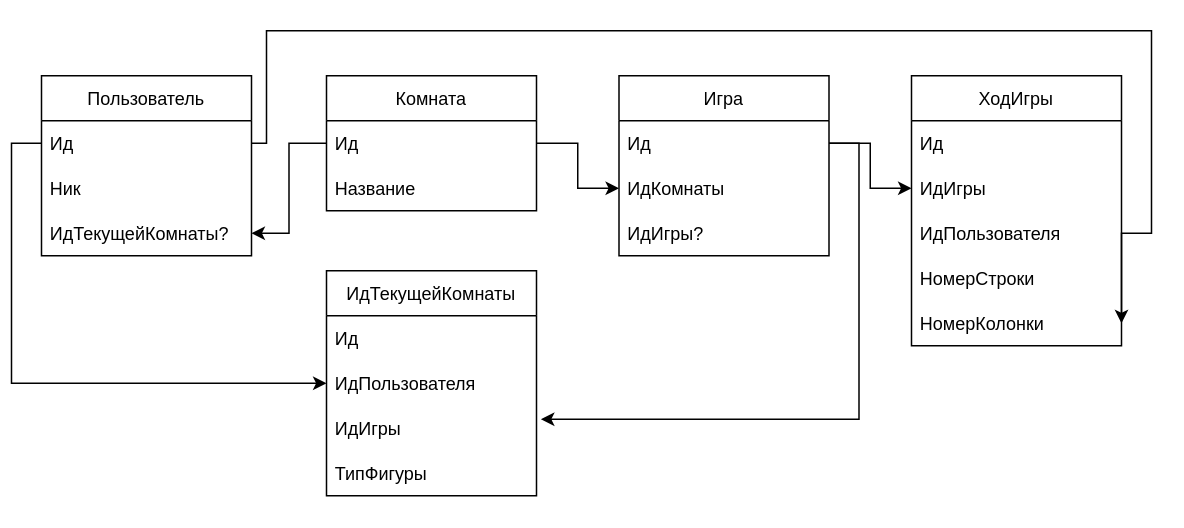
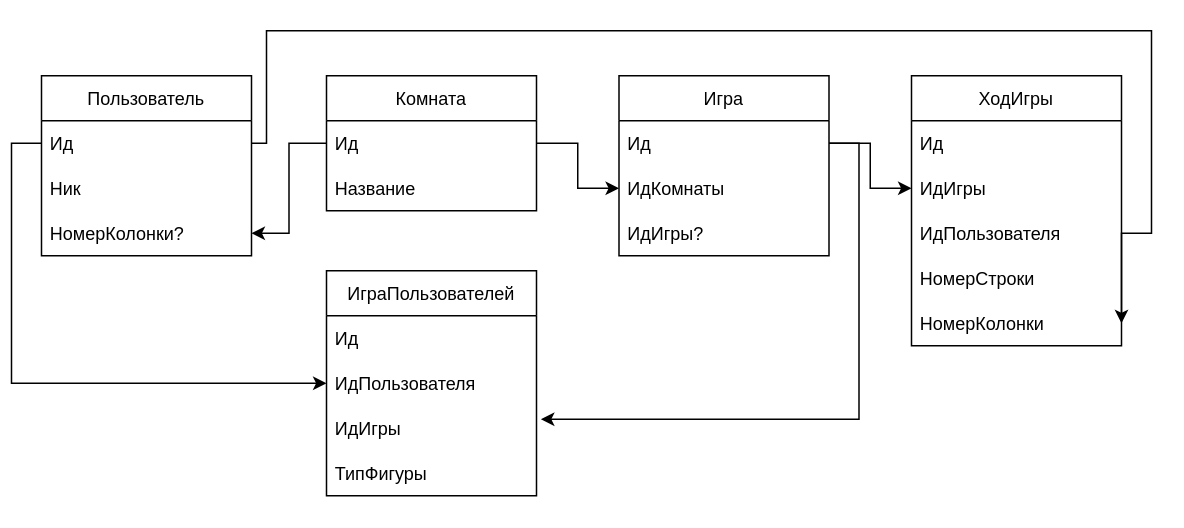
node "ИдТекущейКомнаты?": label "ИдТекущейКомнаты?" -> "НомерКолонки?"
node "ИдТекущейКомнаты": label "ИдТекущейКомнаты" -> "ИграПользователей"
